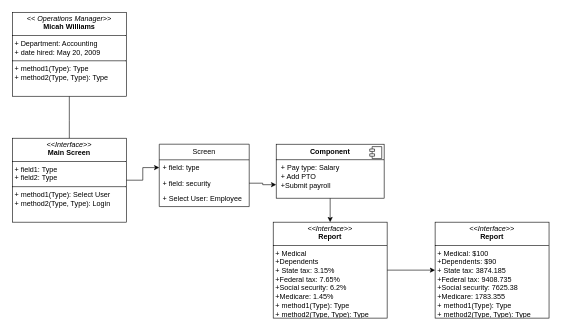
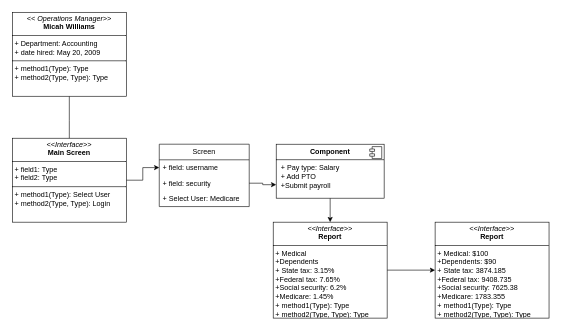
node "+ field: type": label "+ field: type" -> "+ field: username"
node "+ Select User: Employee": label "+ Select User: Employee" -> "+ Select User: Medicare"
